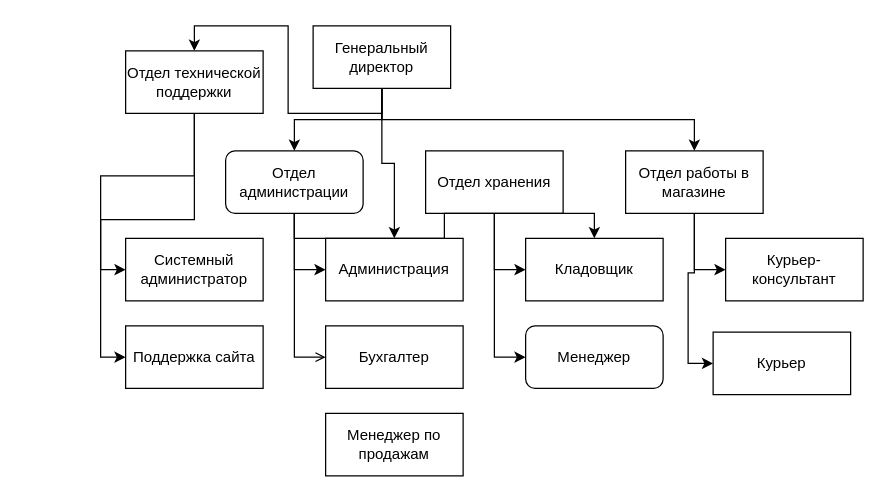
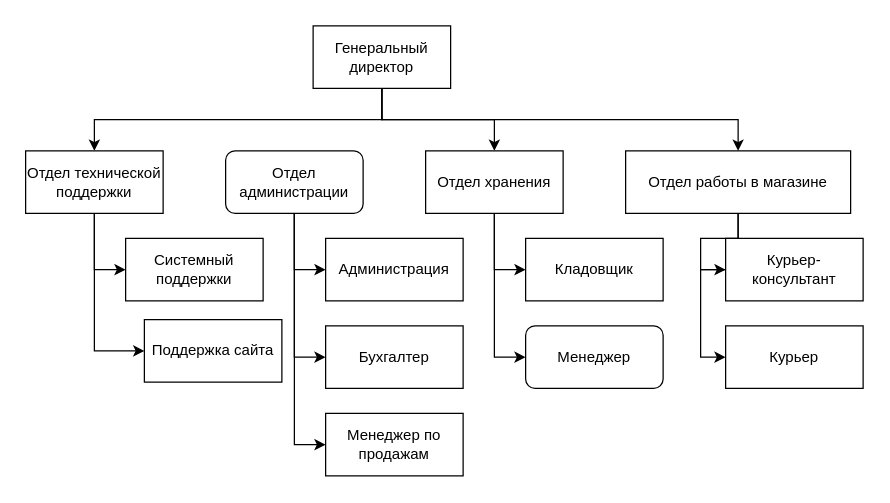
node "Отдел технической поддержки": moved (194, 82) -> (94, 182)
edge "Генеральный директор" -> "Отдел администрации": removed
edge "Генеральный директор" -> "Администрация": now "Генеральный директор" -> "Отдел хранения"
node "Отдел работы в магазине": size 138x63 -> 225x63
edge "Отдел администрации" -> "Кладовщик": now "Отдел администрации" -> "Менеджер по продажам"
node "Системный администратор": label "Системный администратор" -> "Системный поддержки"
node "Поддержка сайта": moved (194, 357) -> (213, 351)
edge "Отдел администрации" -> "Бухгалтер": arrowhead open -> classic
node "Курьер": moved (782, 363) -> (794, 357)
